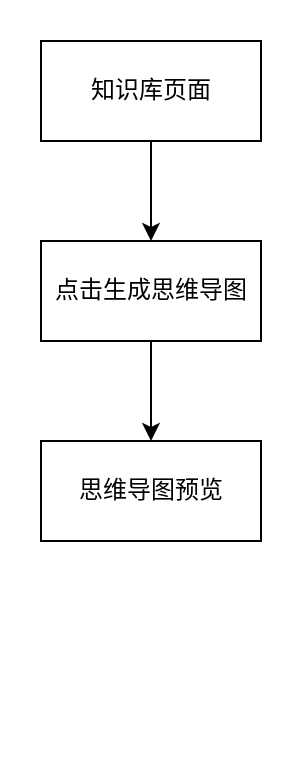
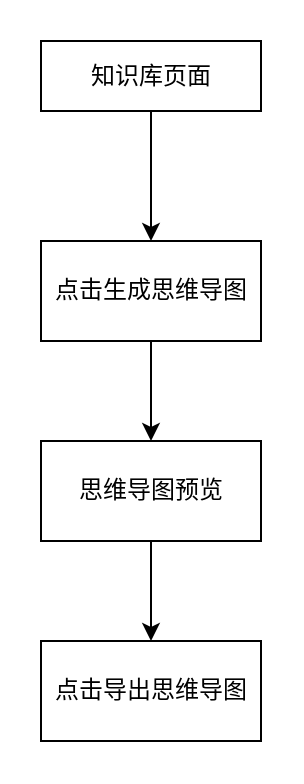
node "知识库页面": size 220x100 -> 220x70
edge "思维导图预览" -> "点击导出思维导图": added
node "点击导出思维导图": added
